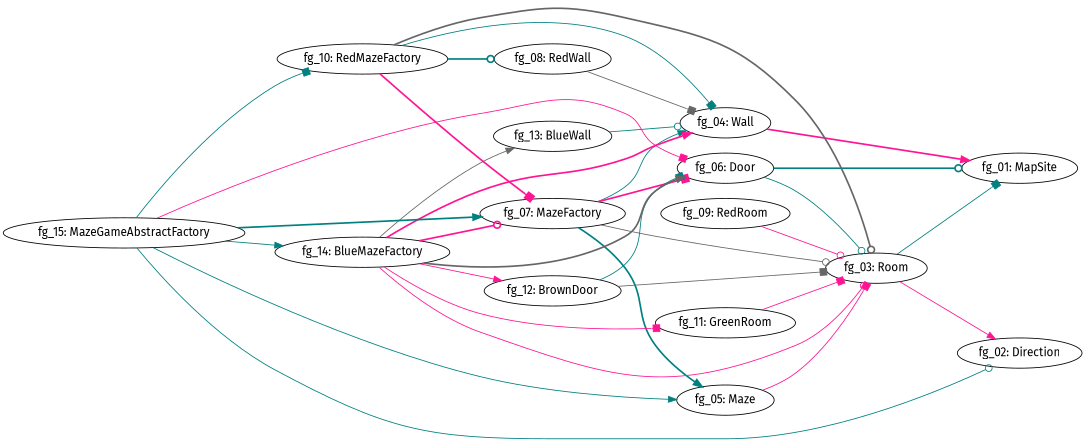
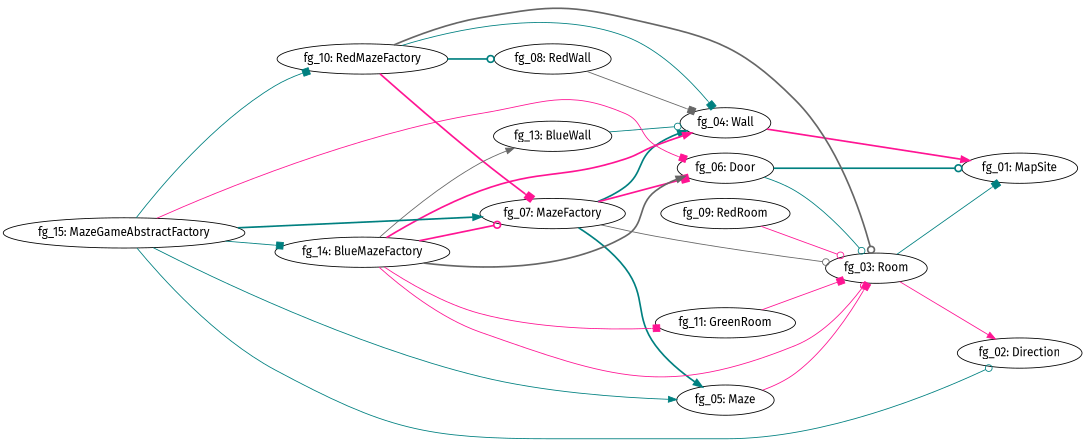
edge "fg_07: MazeFactory" -> "fg_04: Wall": style solid -> bold
edge "fg_15: MazeGameAbstractFactory" -> "fg_14: BlueMazeFactory": arrowhead normal -> box
node "fg_12: BrownDoor": removed
